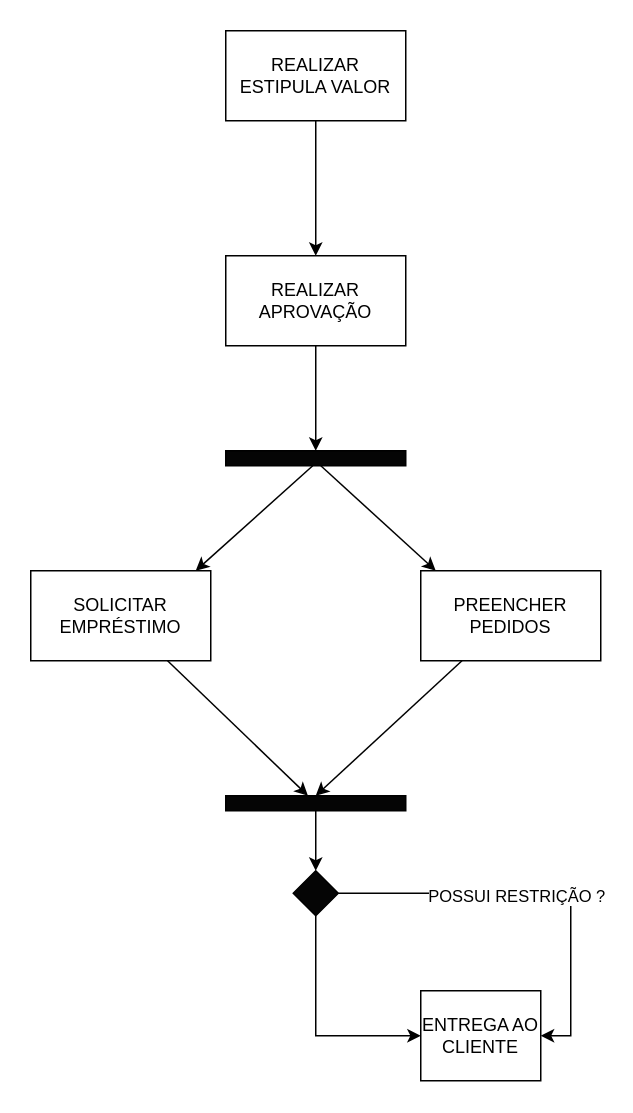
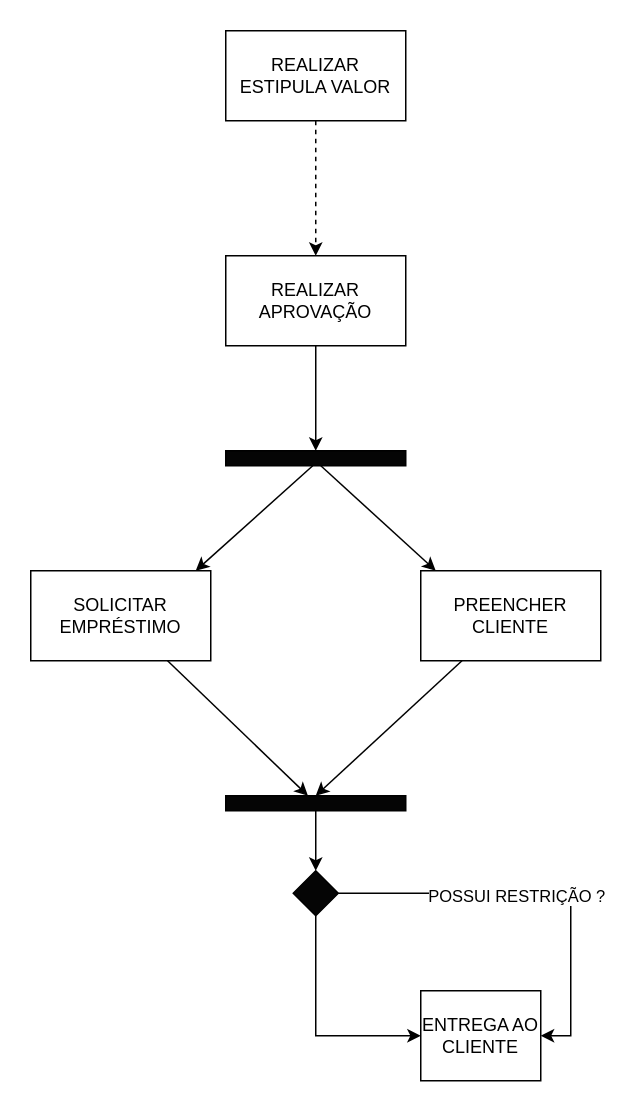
edge "REALIZAR ESTIPULA VALOR" -> "REALIZAR APROVAÇÃO": style solid -> dashed
node "PREENCHER PEDIDOS": label "PREENCHER PEDIDOS" -> "PREENCHER CLIENTE"
